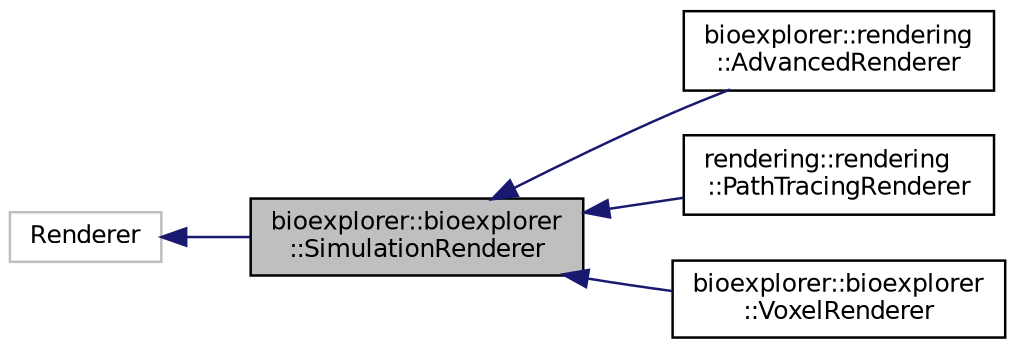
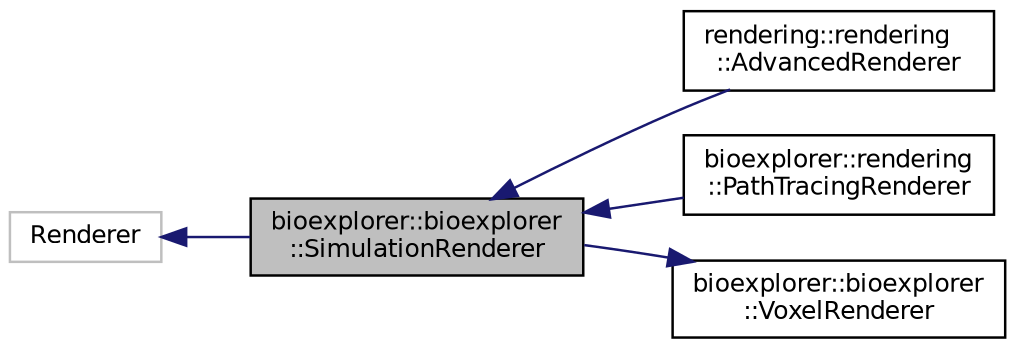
node "bioexplorer::rendering ::AdvancedRenderer": label "bioexplorer::rendering ::AdvancedRenderer" -> "rendering::rendering ::AdvancedRenderer"
node "rendering::rendering ::PathTracingRenderer": label "rendering::rendering ::PathTracingRenderer" -> "bioexplorer::rendering ::PathTracingRenderer"
edge "bioexplorer::bioexplorer ::VoxelRenderer" -> "bioexplorer::bioexplorer ::SimulationRenderer": reversed
